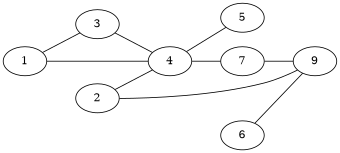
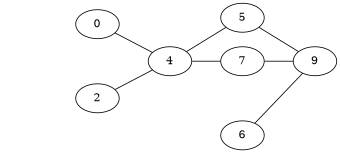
node "3": label "3" -> "0"
node "1": removed
edge "9" -- "2": now "9" -- "5"
